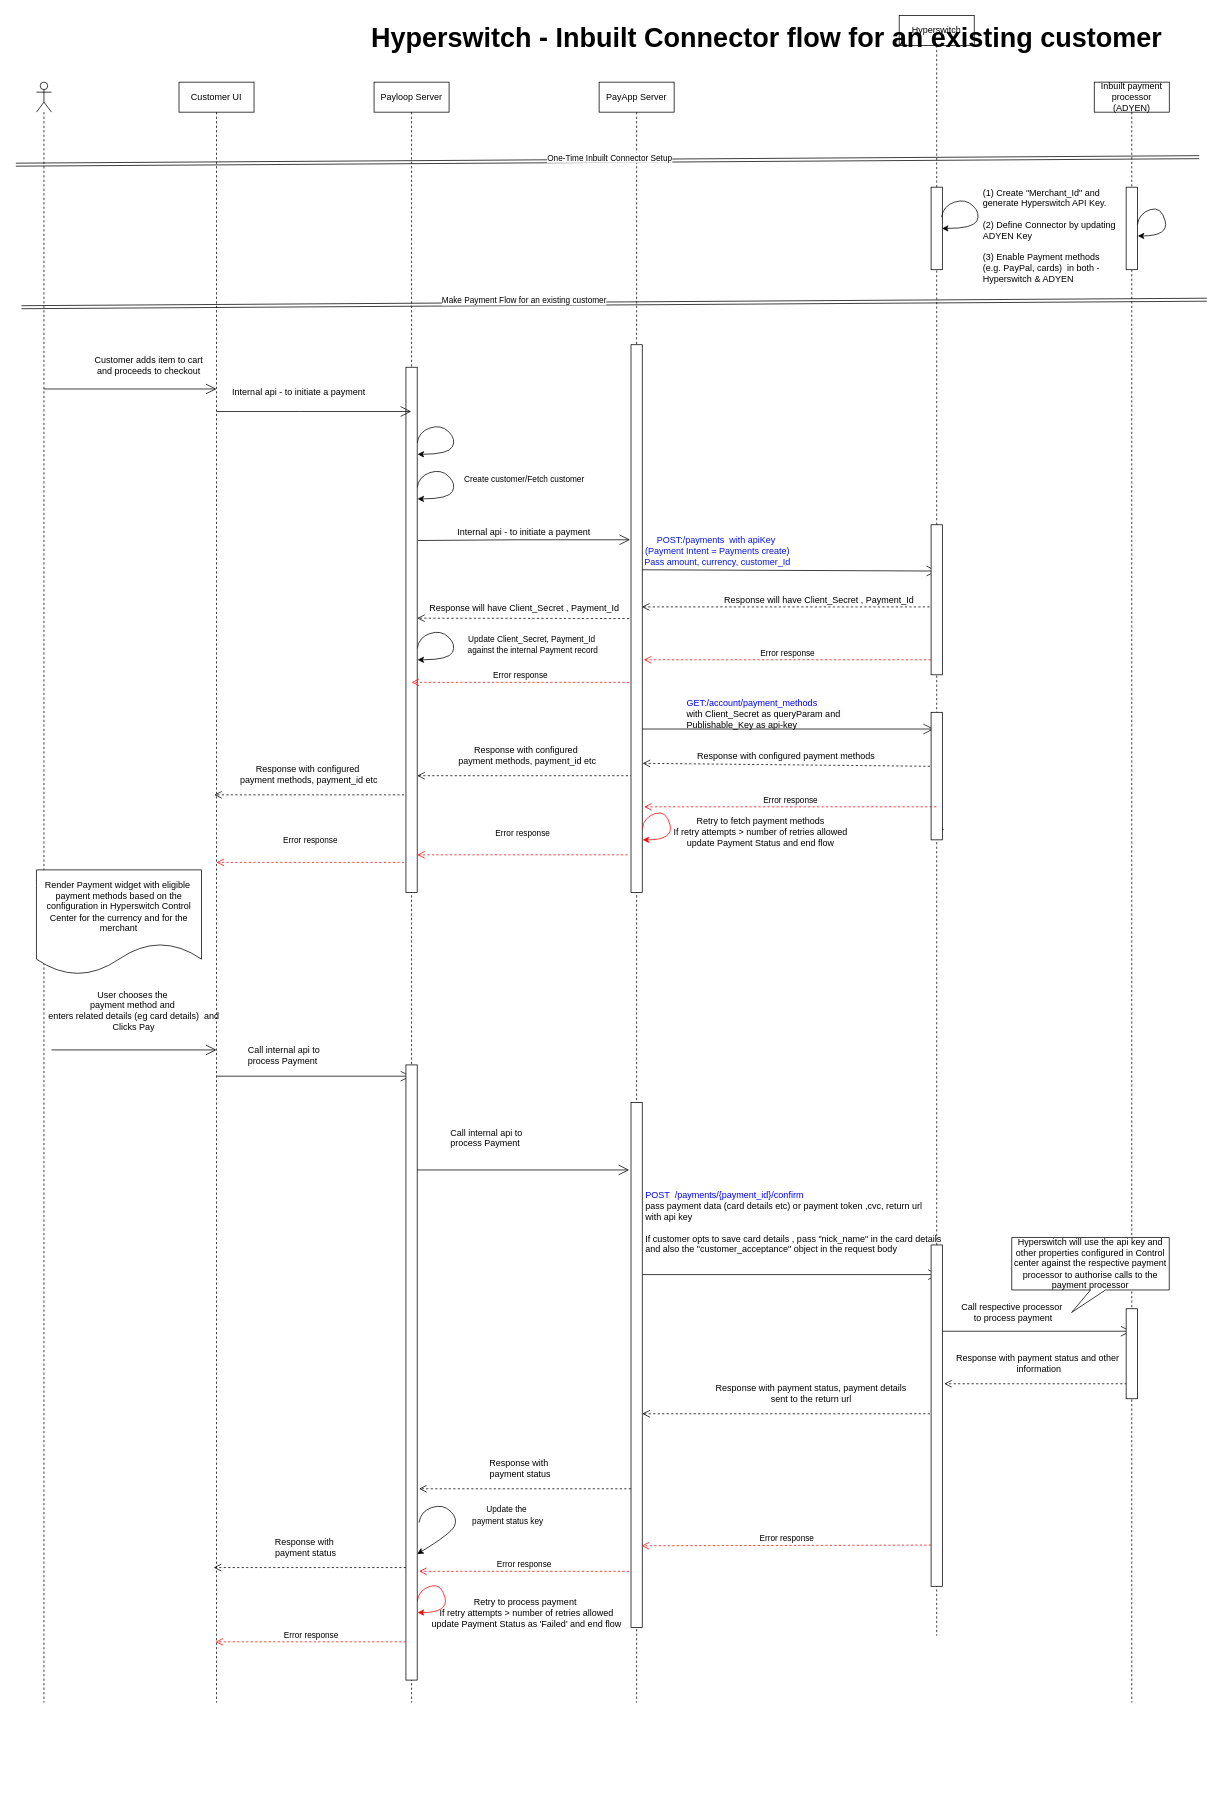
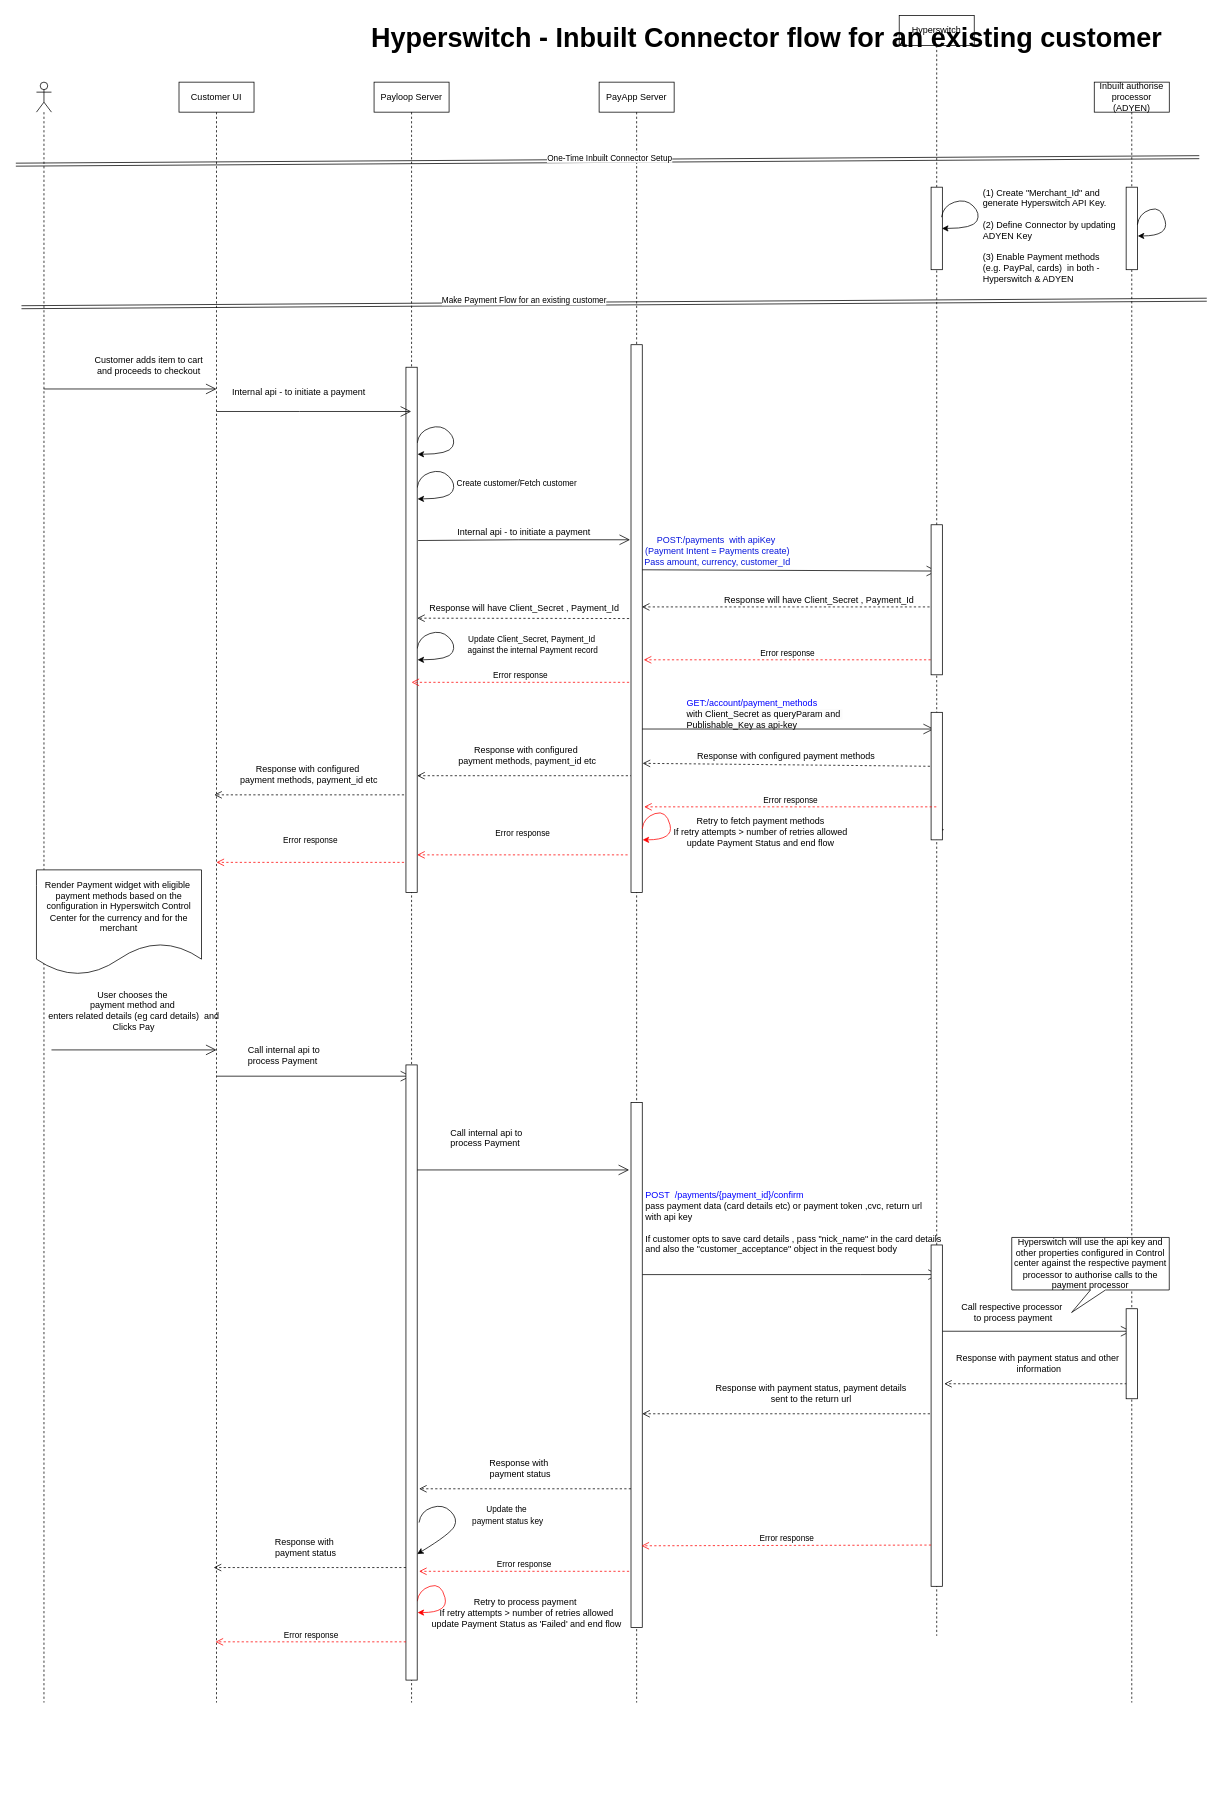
node "Inbuilt payment processor (ADYEN)": label "Inbuilt payment processor (ADYEN)" -> "Inbuilt authorise processor (ADYEN)"
node "Create customer/Fetch customer": moved (524, 480) -> (516, 483)
